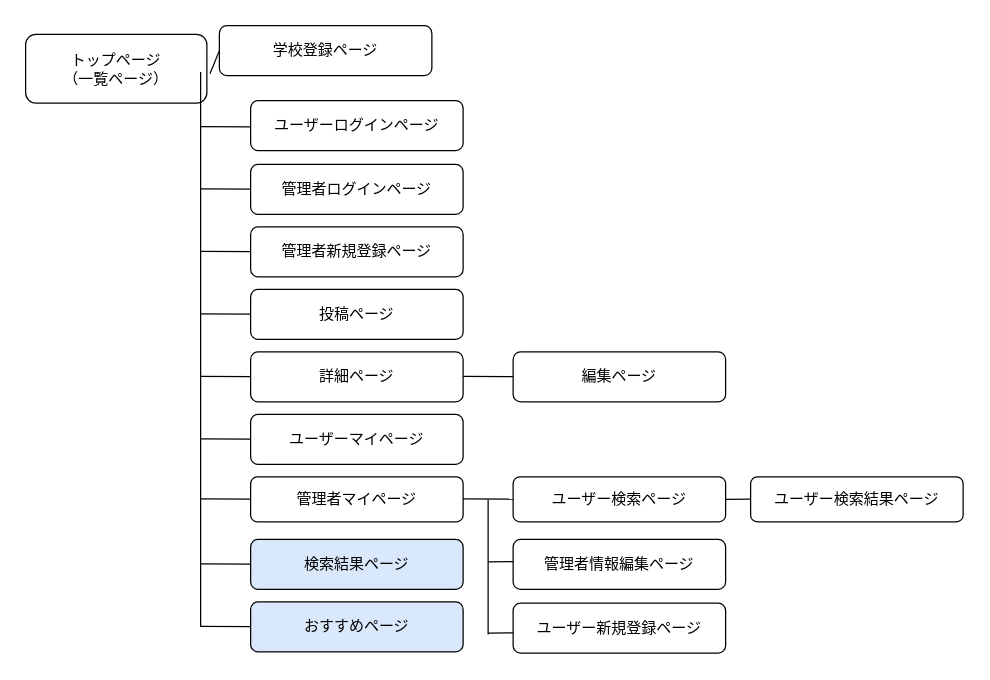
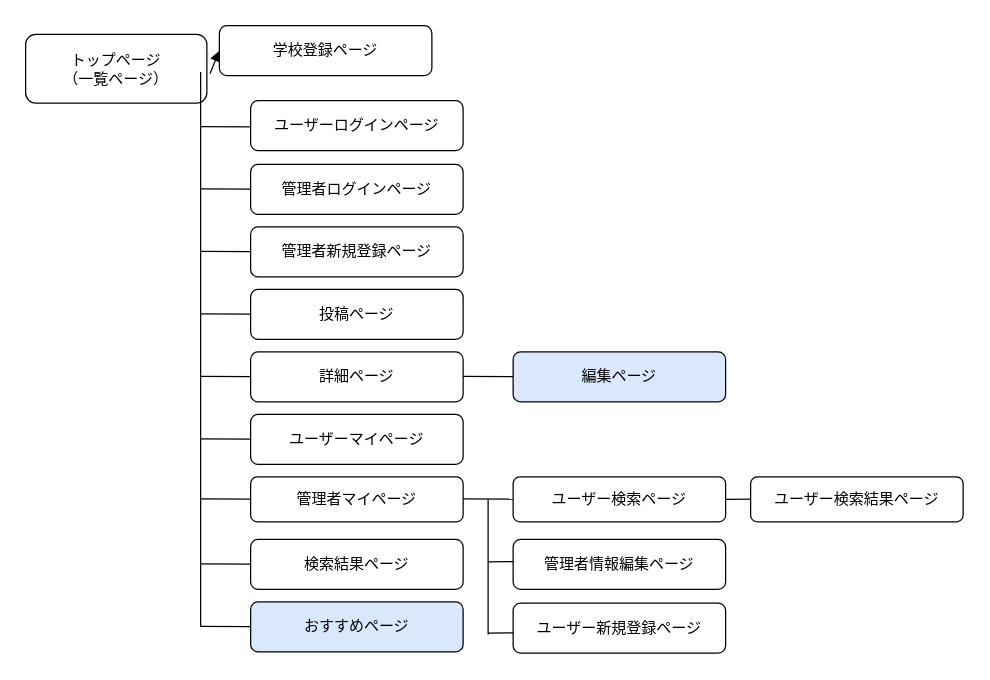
edge "学校登録ページ" -- "トップページ （一覧ページ）": arrowhead none -> block
node "編集ページ": fillcolor #ffffff -> #dae8fc
node "検索結果ページ": fillcolor #dae8fc -> #ffffff
